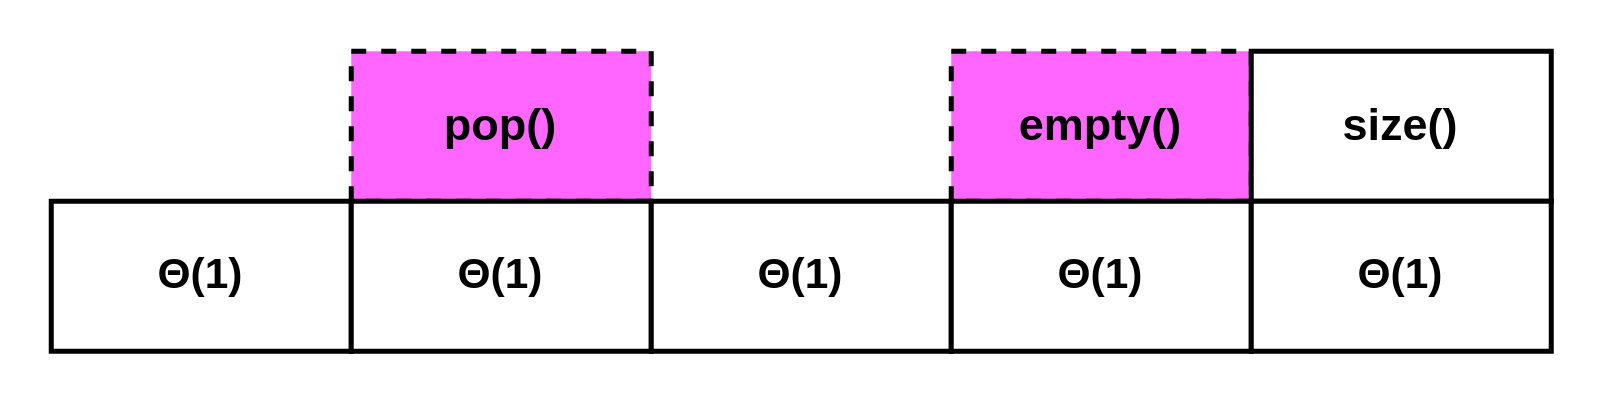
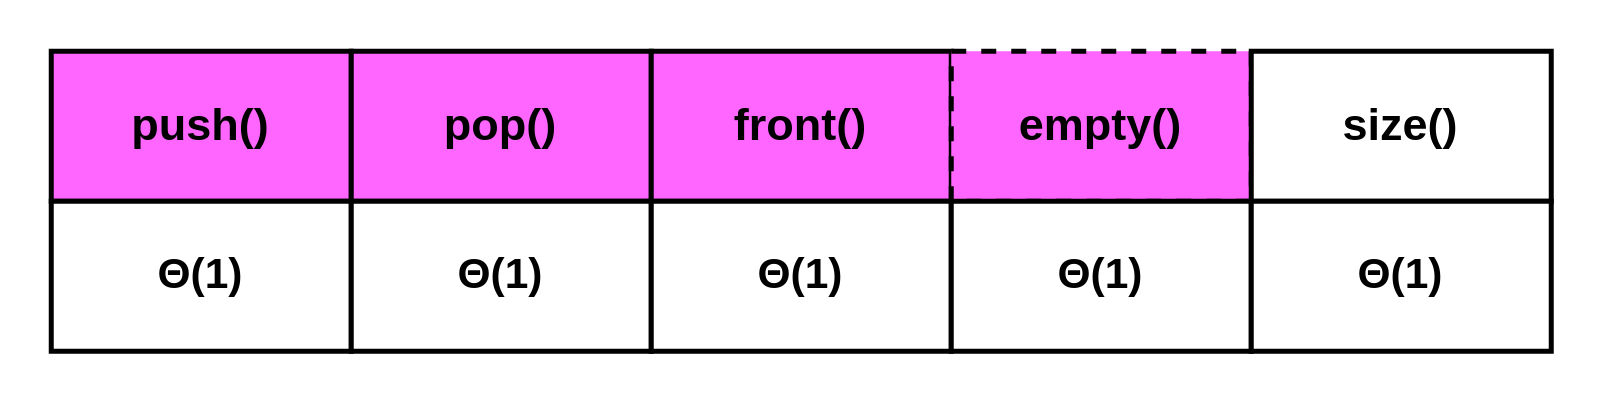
node "push()": added
node "pop()": style dashed -> solid
node "front()": added
